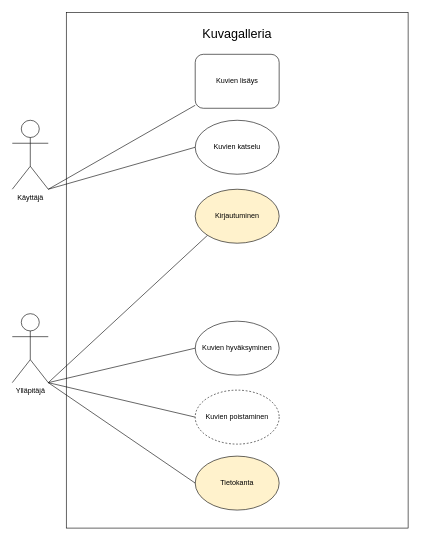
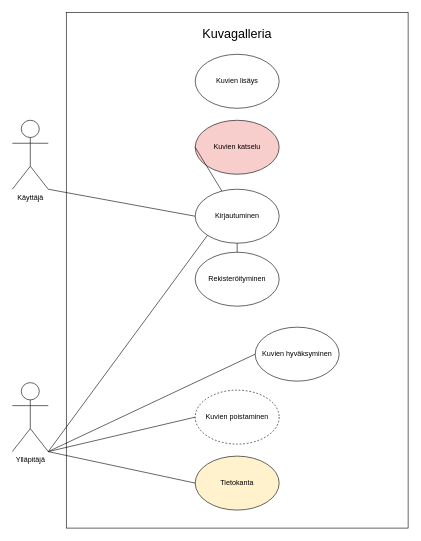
node "Kuvien lisäys": shape rounded rectangle -> ellipse
edge "Kuvien lisäys" -- "Käyttäjä": now "Kirjautuminen" -- "Käyttäjä"
node "Kuvien katselu": fillcolor #ffffff -> #f8cecc
edge "Kuvien katselu" -- "Käyttäjä": now "Kuvien katselu" -- "Kirjautuminen"
node "Kirjautuminen": fillcolor #fff2cc -> #ffffff
edge "Kirjautuminen" -- "Rekisteröityminen": added
node "Rekisteröityminen": added
node "Ylläpitäjä": moved (30, 348) -> (30, 417)
node "Kuvien hyväksyminen": moved (237, 348) -> (297, 354)
